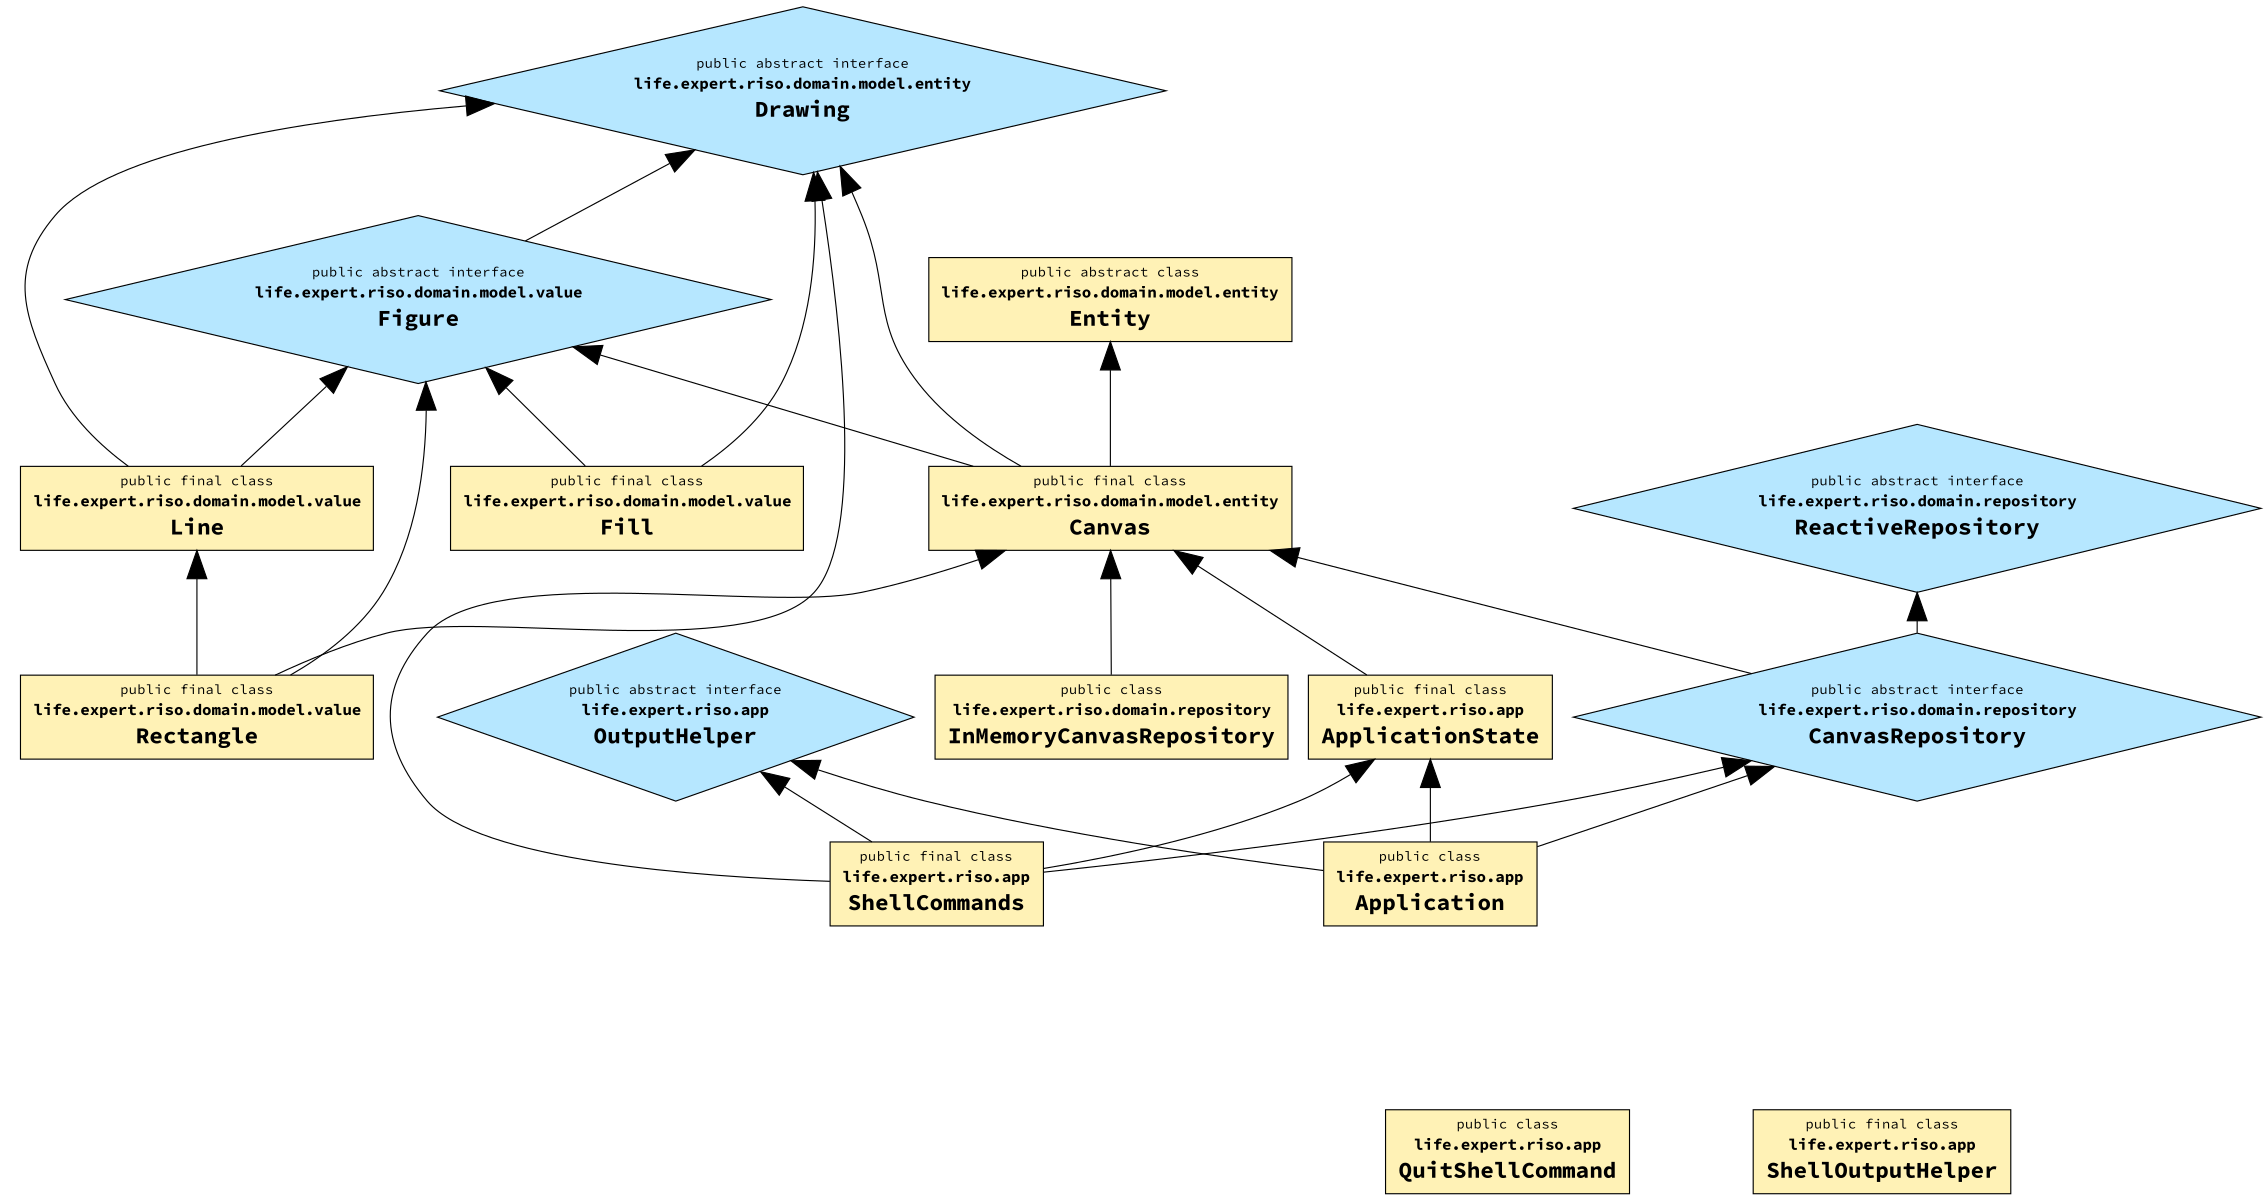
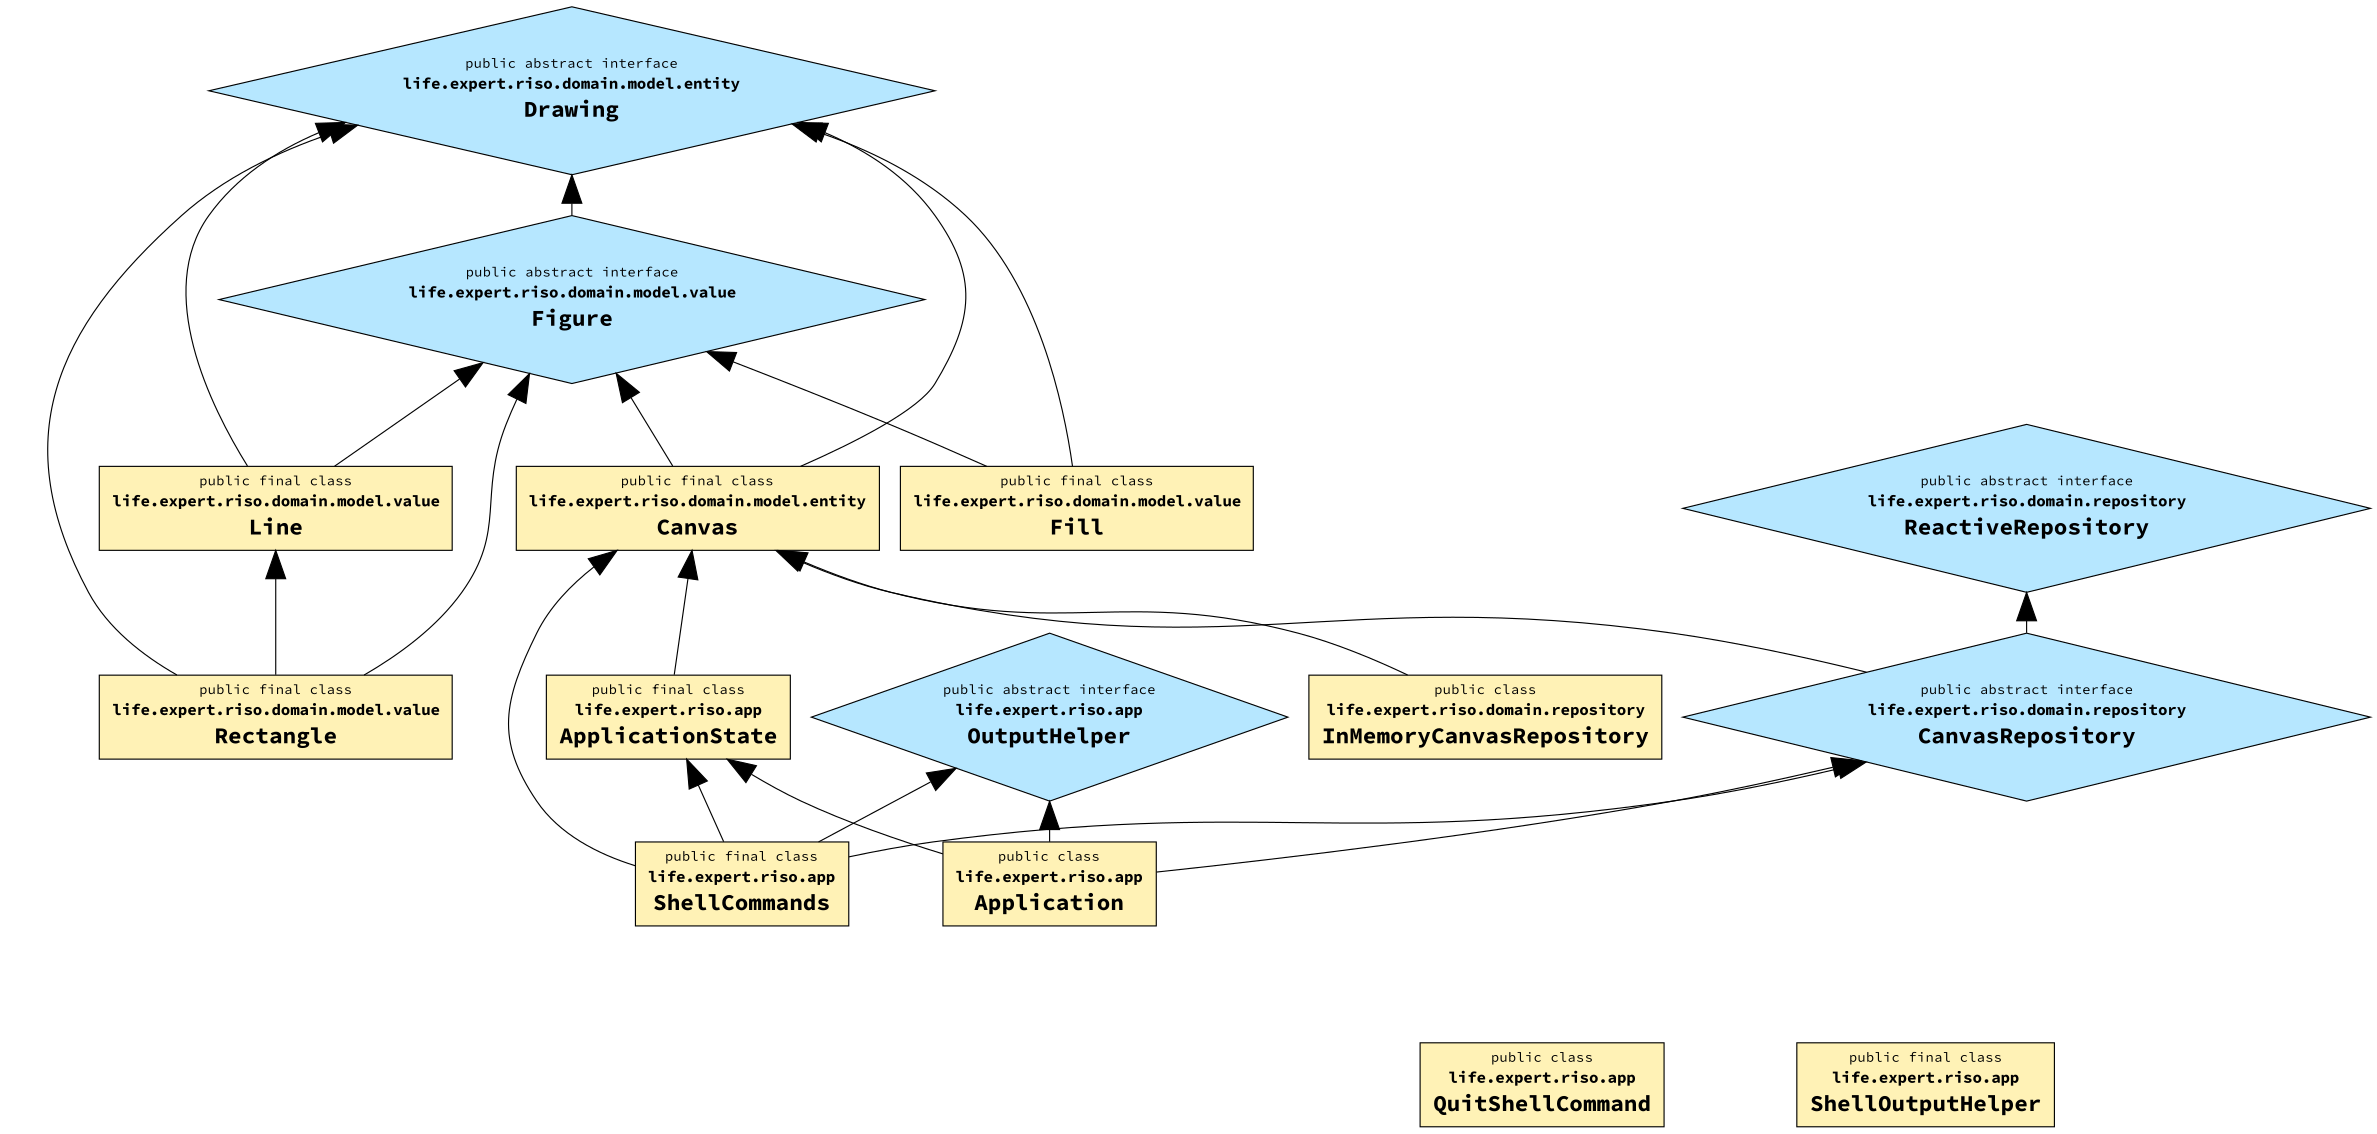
node "public abstract class": removed
